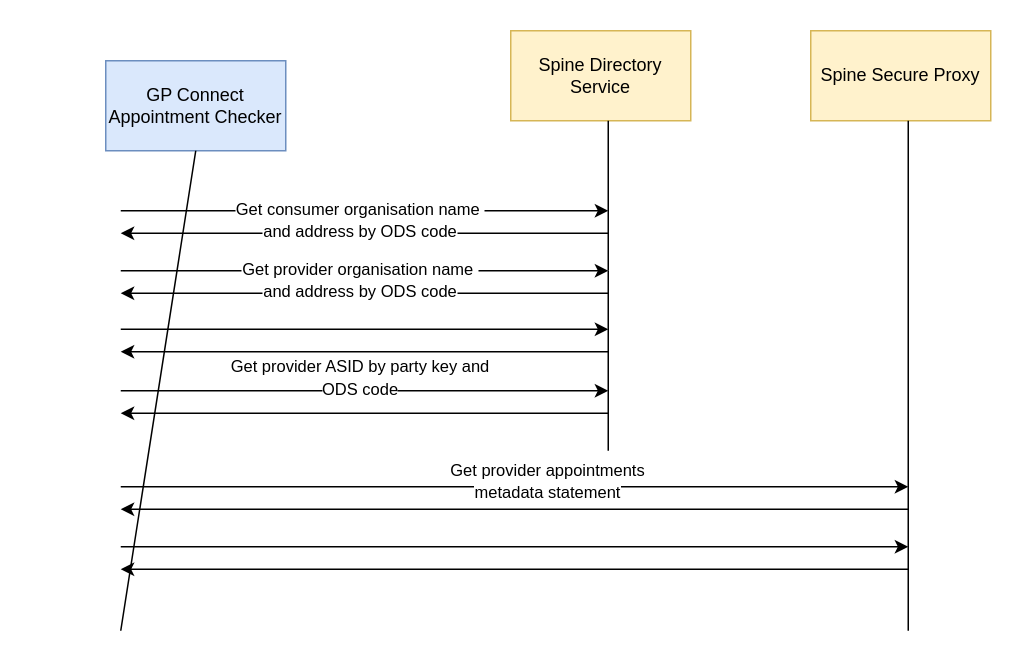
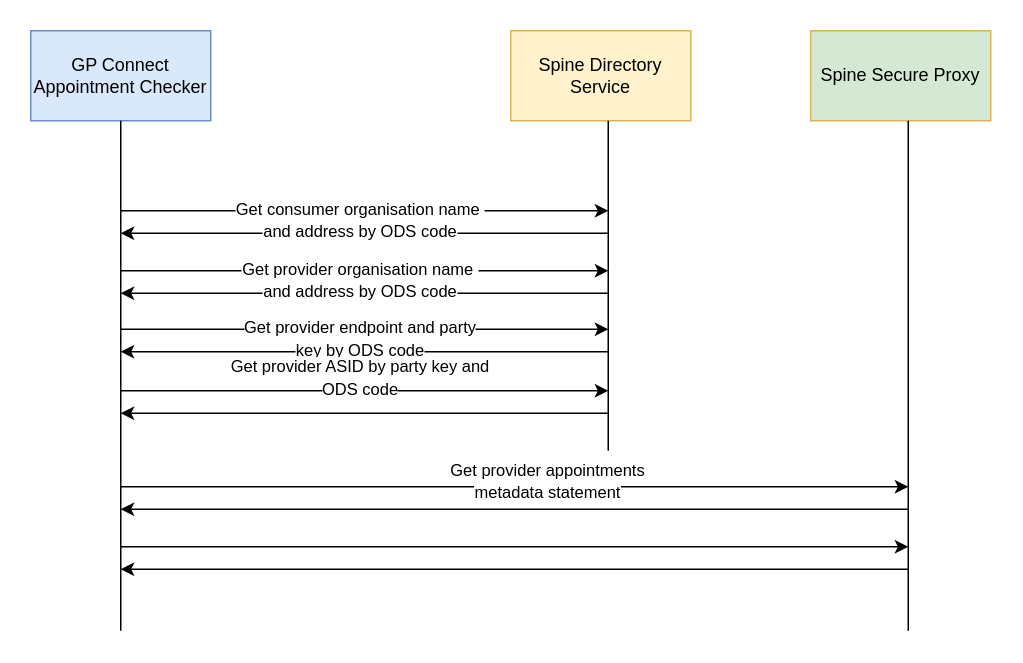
node "Spine Secure Proxy": fillcolor #fff2cc -> #d5e8d4
node "GP Connect Appointment Checker": moved (196, 106) -> (121, 76)
node "Get provider endpoint and party key by ODS code": added
